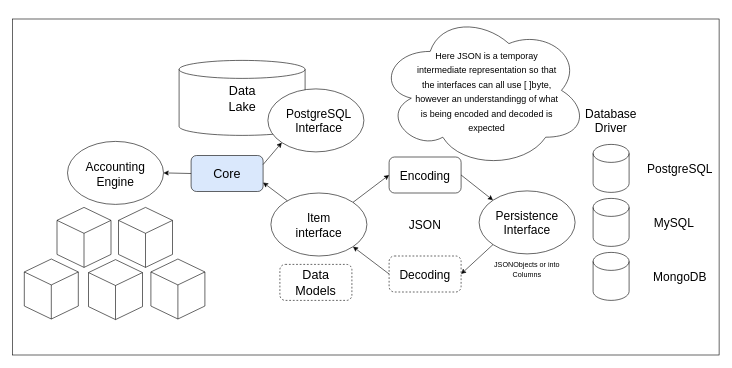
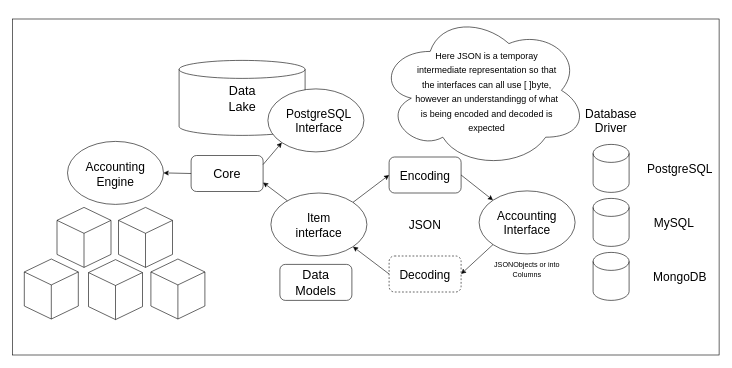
node "Core": fillcolor #dae8fc -> #ffffff
node "Persistence Interface": label "Persistence Interface" -> "Accounting Interface"
node "Data Models": style dashed -> solid
